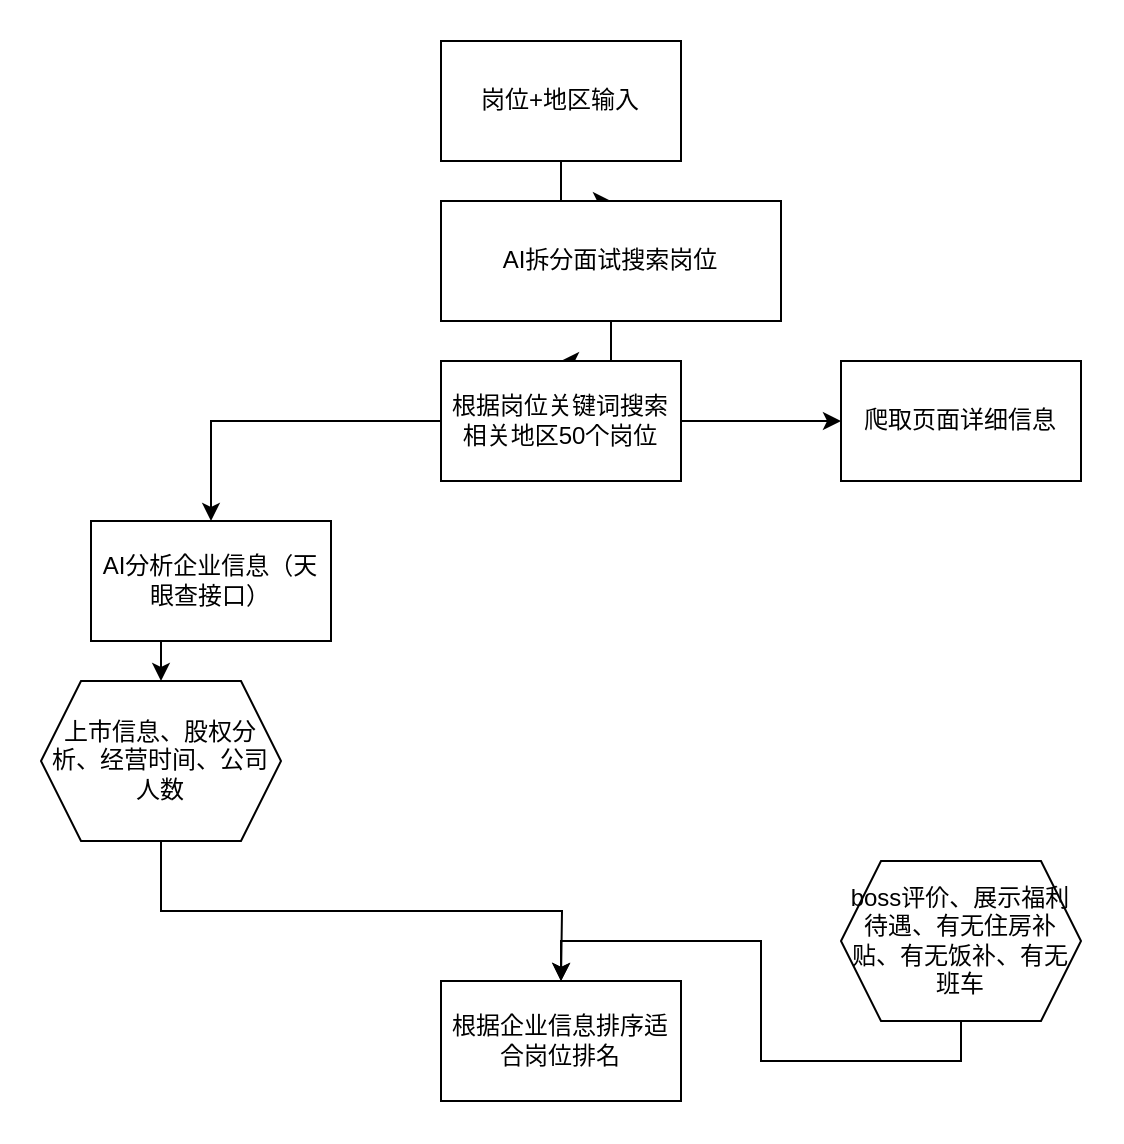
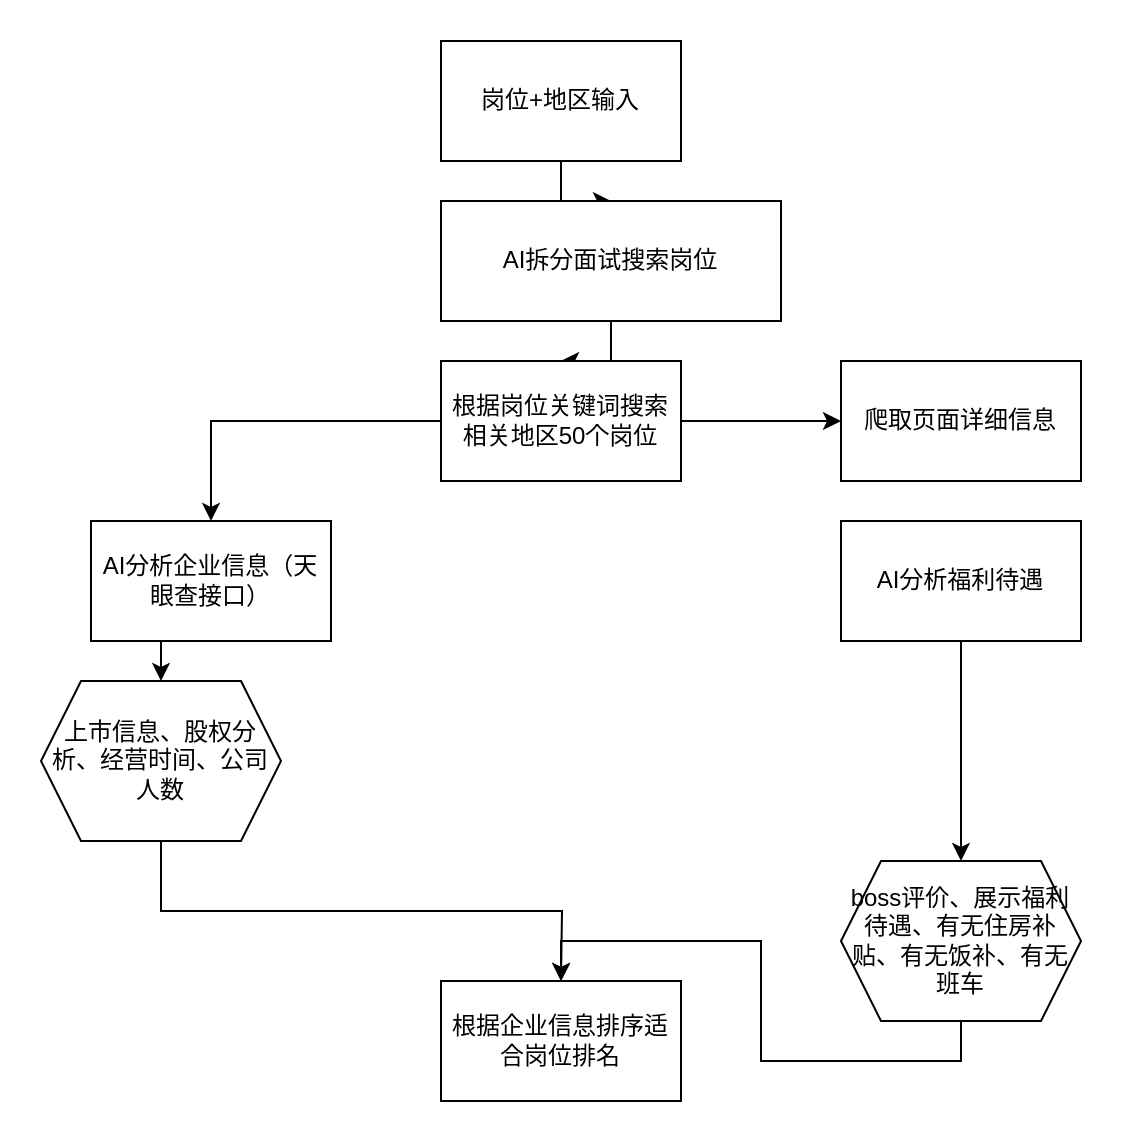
node "AI分析福利待遇": added
edge "AI分析福利待遇" -> "boss评价、展示福利待遇、有无住房补贴、有无饭补、有无班车": added
